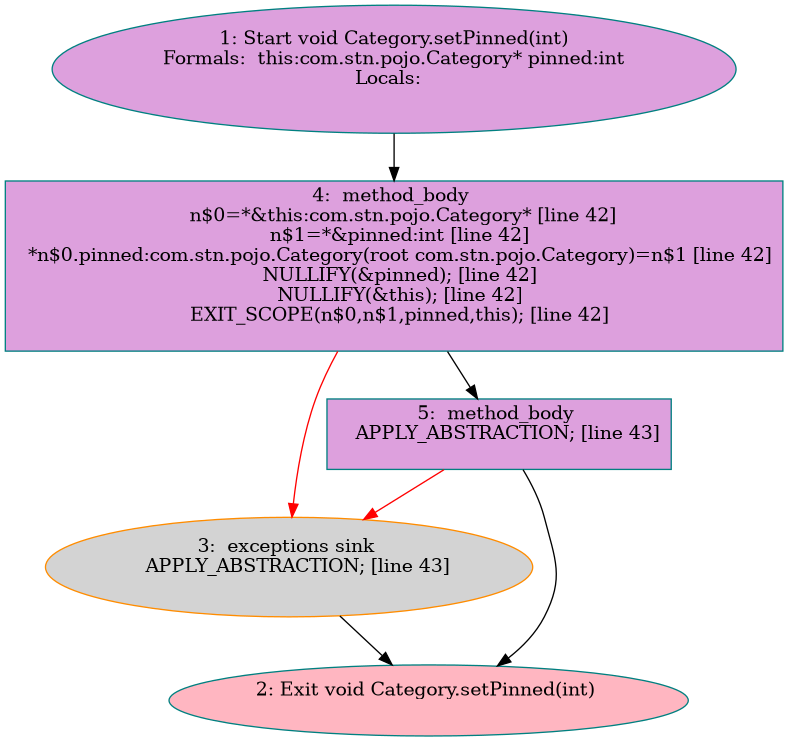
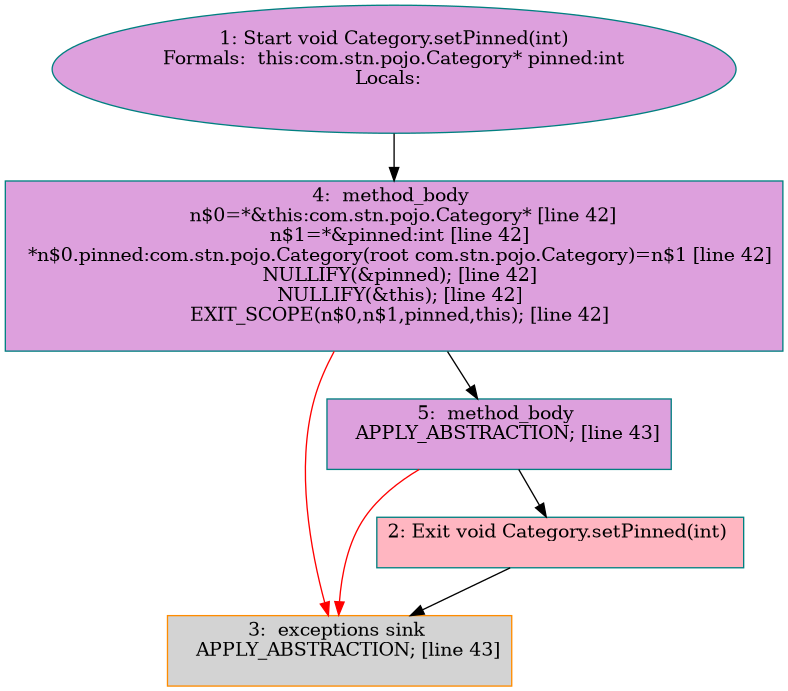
node "3:  exceptions sink APPLY_ABSTRACTION; [line 43]": shape ellipse -> box
edge "3:  exceptions sink APPLY_ABSTRACTION; [line 43]" -> "2: Exit void Category.setPinned(int)": reversed
node "2: Exit void Category.setPinned(int)": shape ellipse -> box
